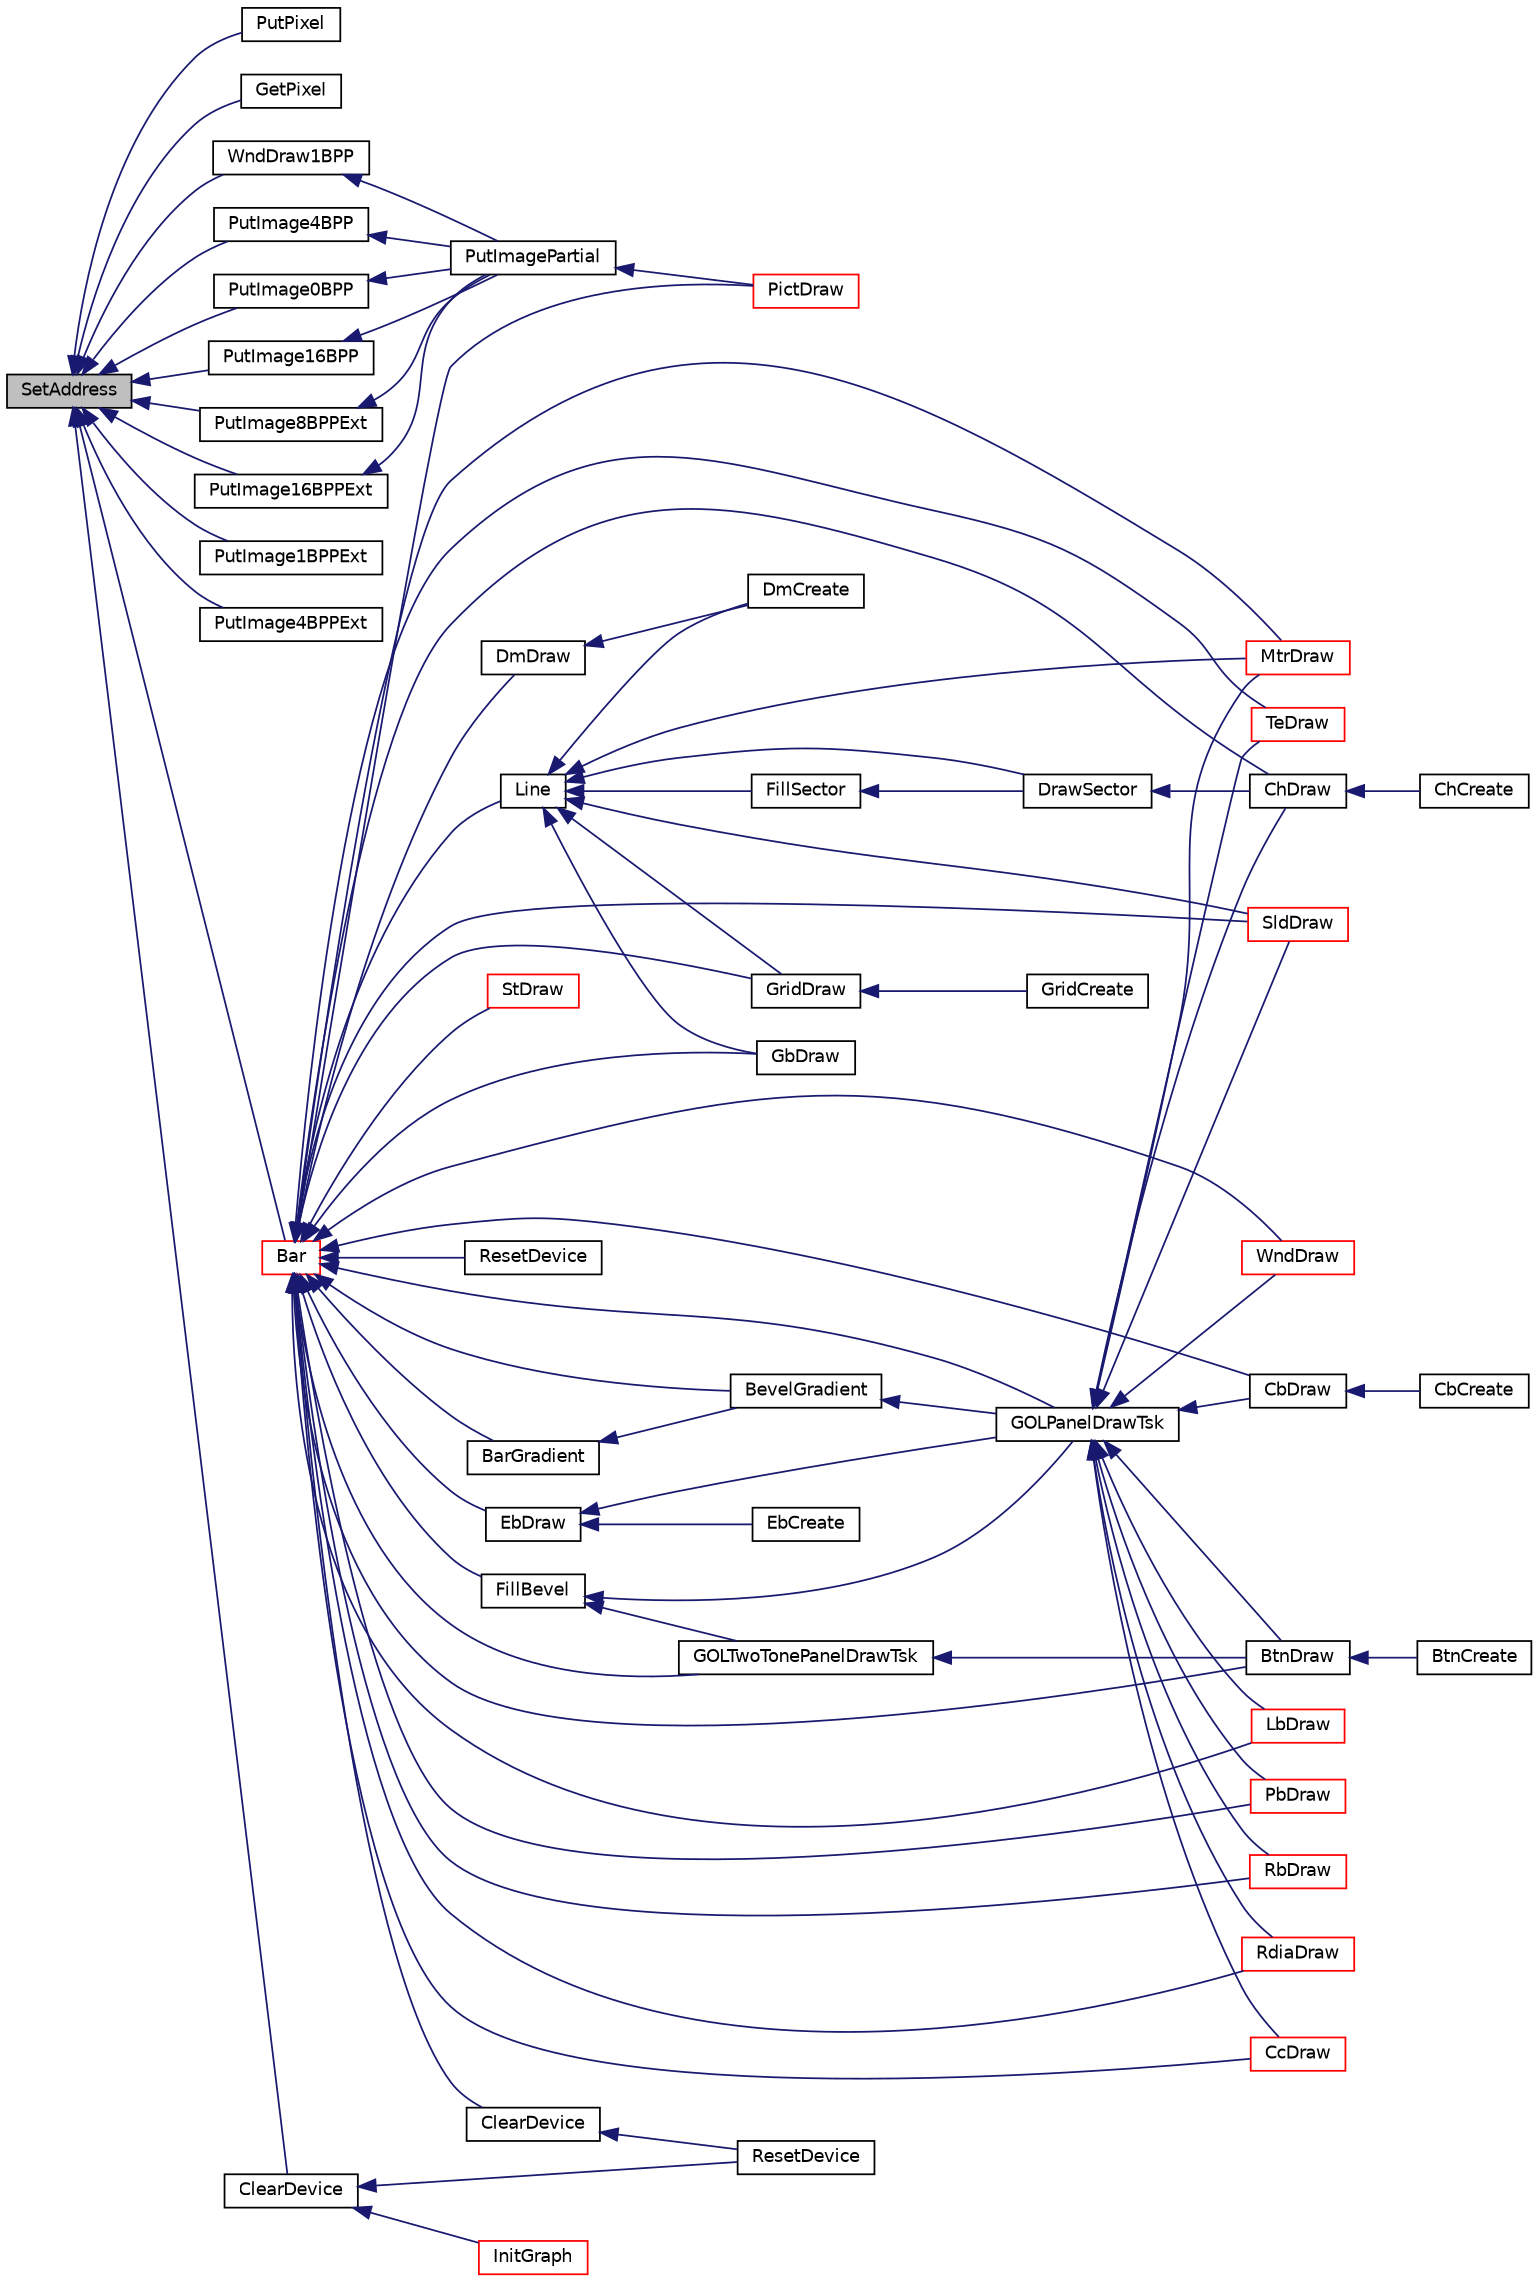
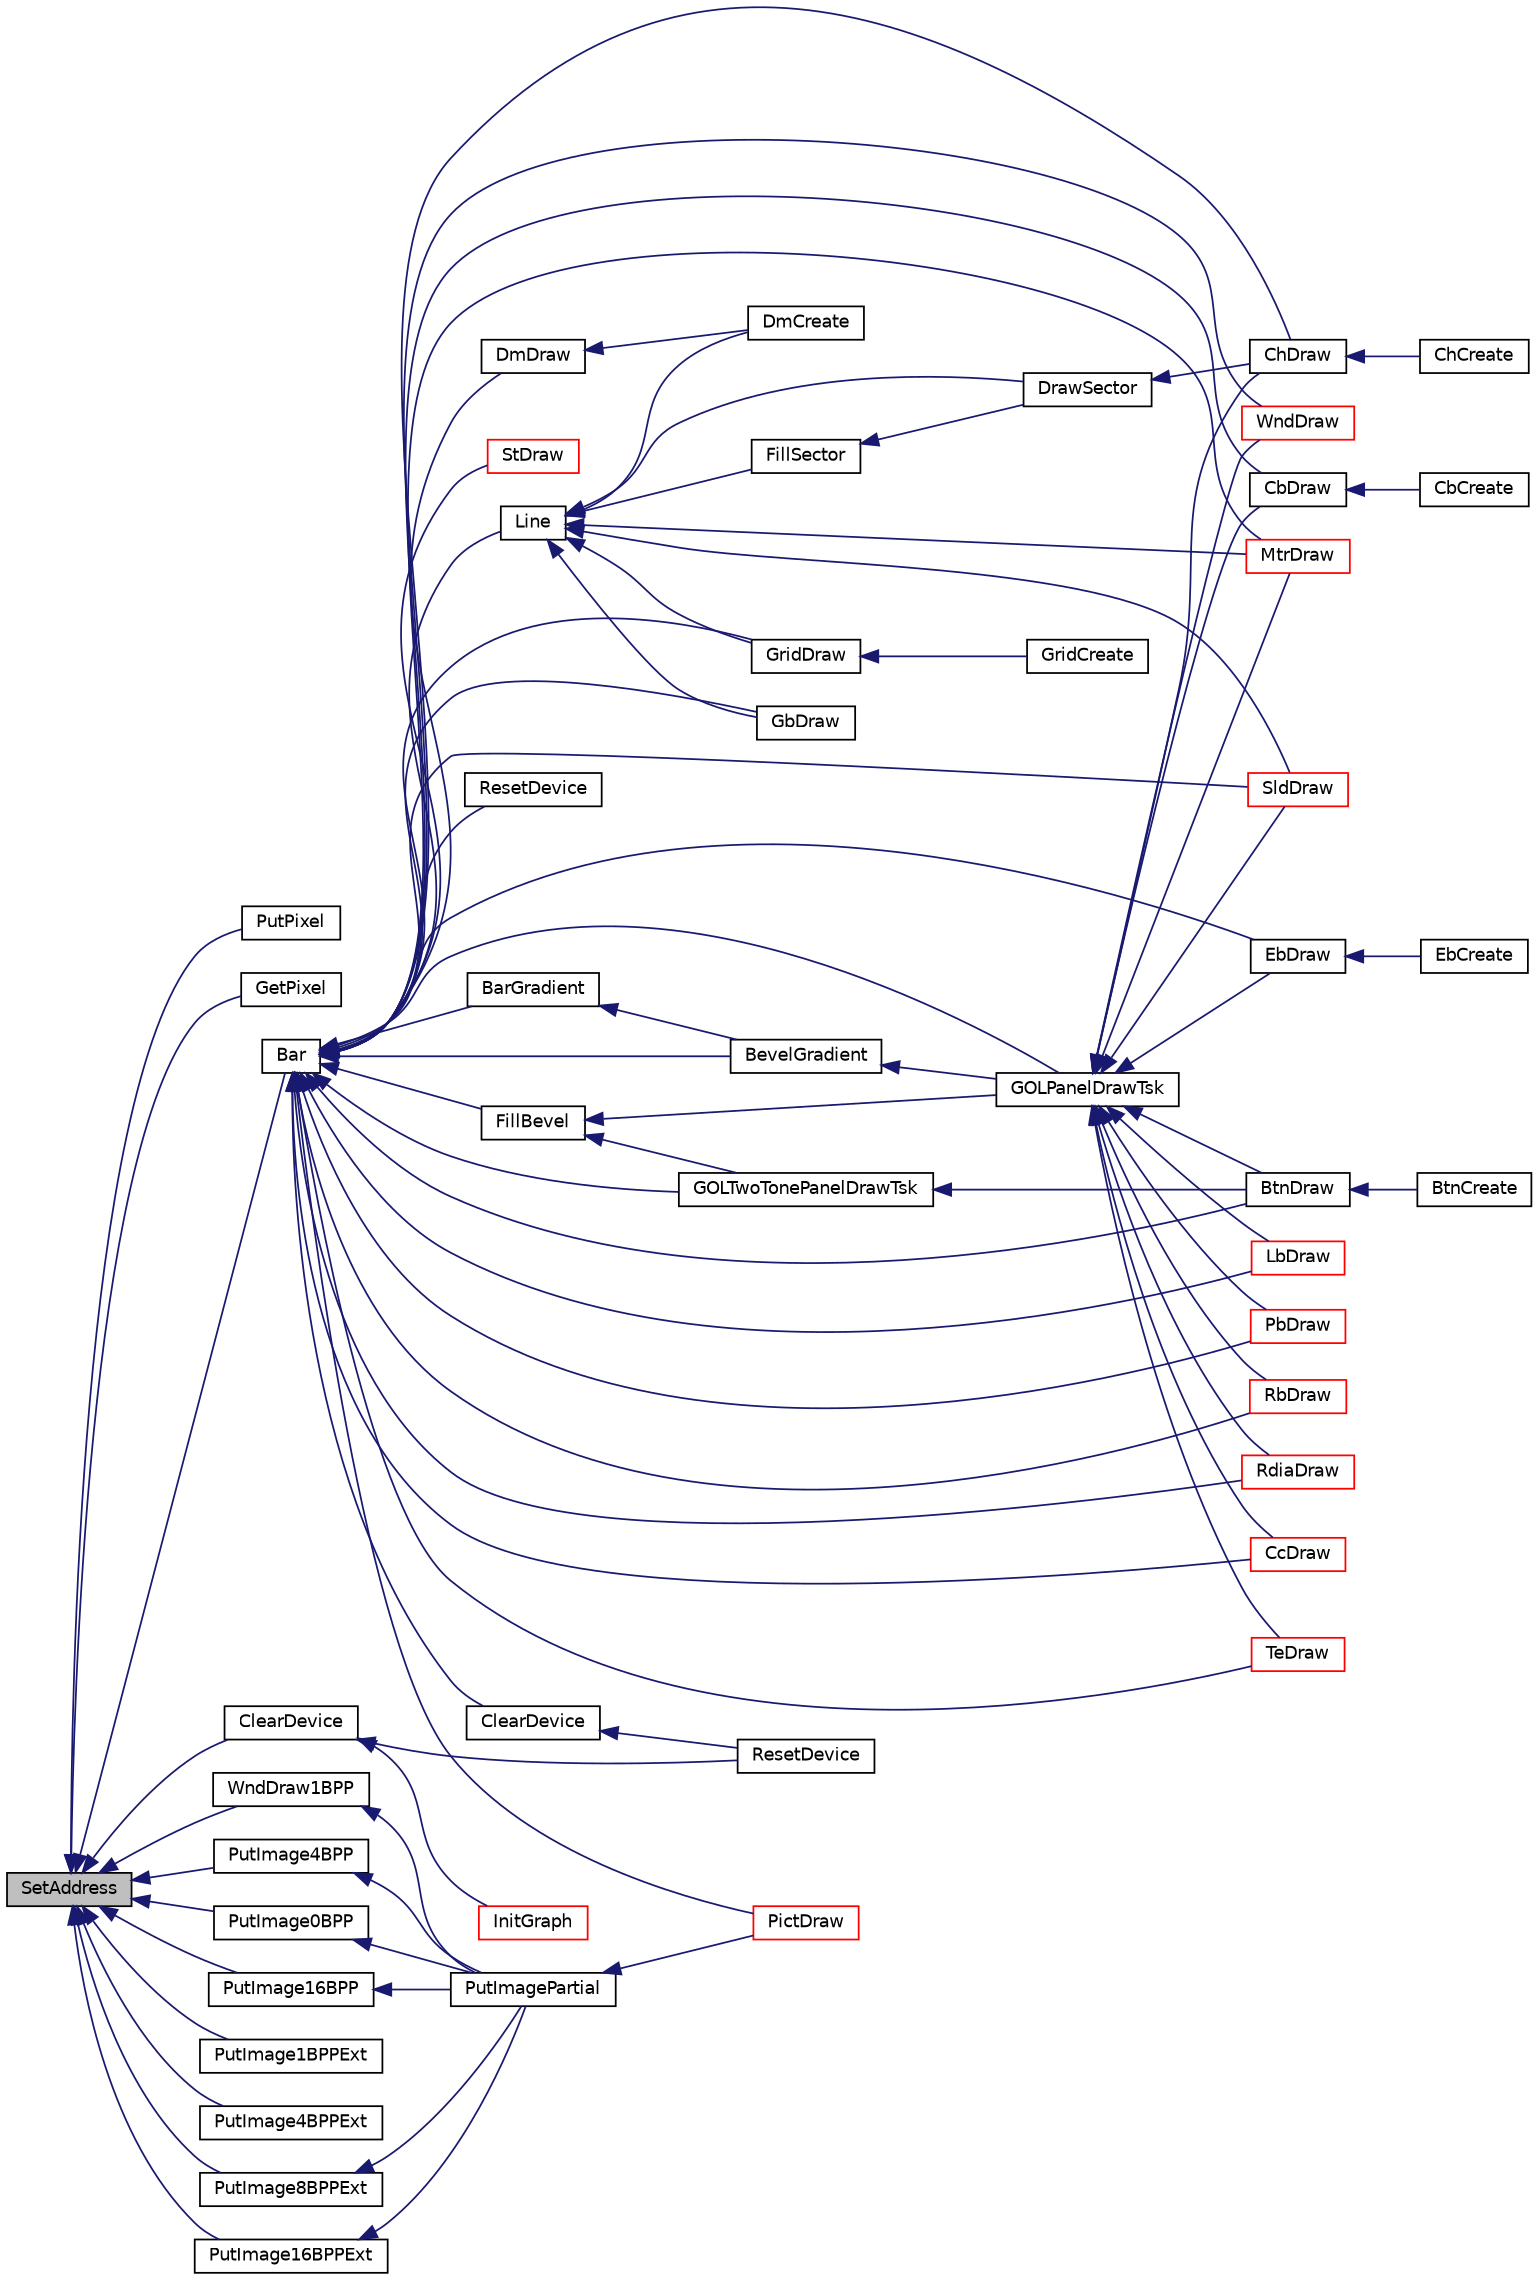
node "Bar": color red -> black
edge "GOLPanelDrawTsk" -> "EbDraw": reversed
